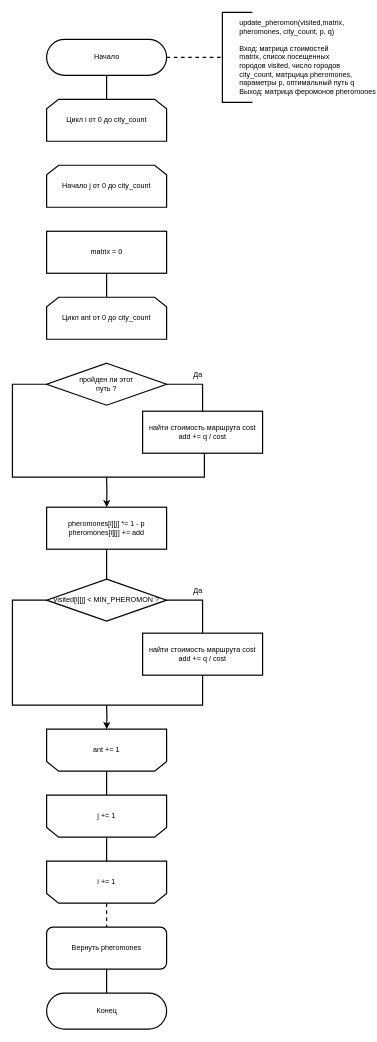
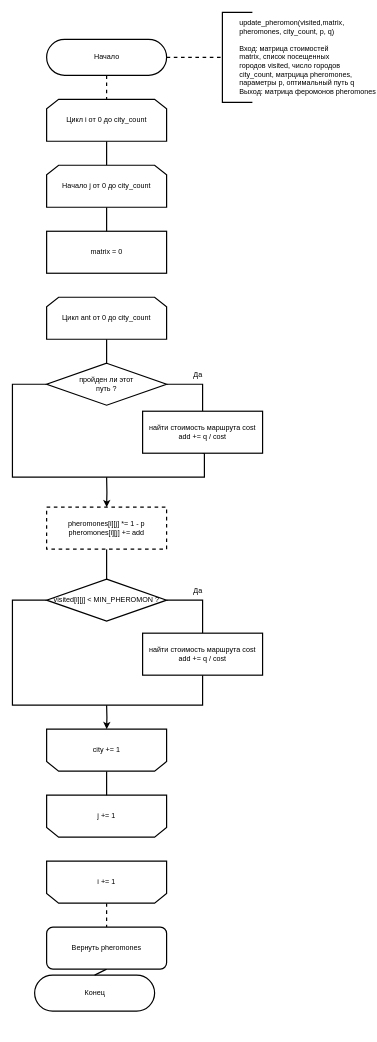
edge "Начало" -- "Цикл i от 0 до city_count": style solid -> dashed
edge "Цикл i от 0 до city_count" -- "Начало j от 0 до city_count": added
edge "Начало j от 0 до city_count" -- "matrix = 0": added
edge "matrix = 0" -- "Цикл ant от 0 до city_count": removed
edge "Цикл ant от 0 до city_count" -- "пройден ли этот путь ?": added
node "pheromones[i][j] *= 1 - p pheromones[i][j] += add": style solid -> dashed
node "ant += 1": label "ant += 1" -> "city += 1"
edge "j += 1" -- "i += 1": removed
node "Конец": moved (107, 1011) -> (95, 993)
